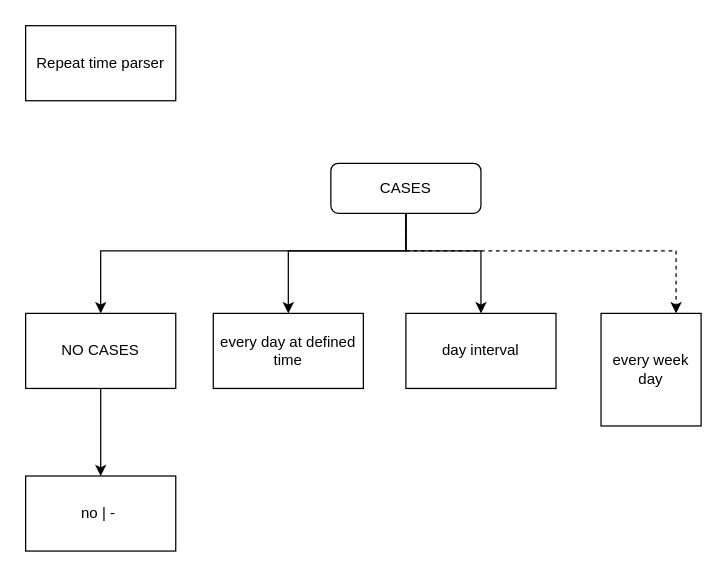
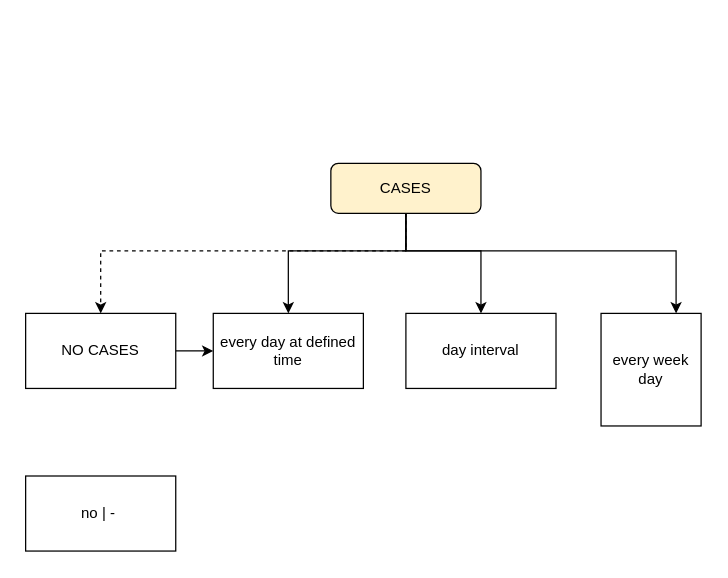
node "Repeat time parser": removed
node "CASES": fillcolor #ffffff -> #fff2cc
edge "CASES" -> "NO CASES": style solid -> dashed
edge "CASES" -> "every week day": style dashed -> solid
edge "NO CASES" -> "no | -": now "NO CASES" -> "every day at defined time"
